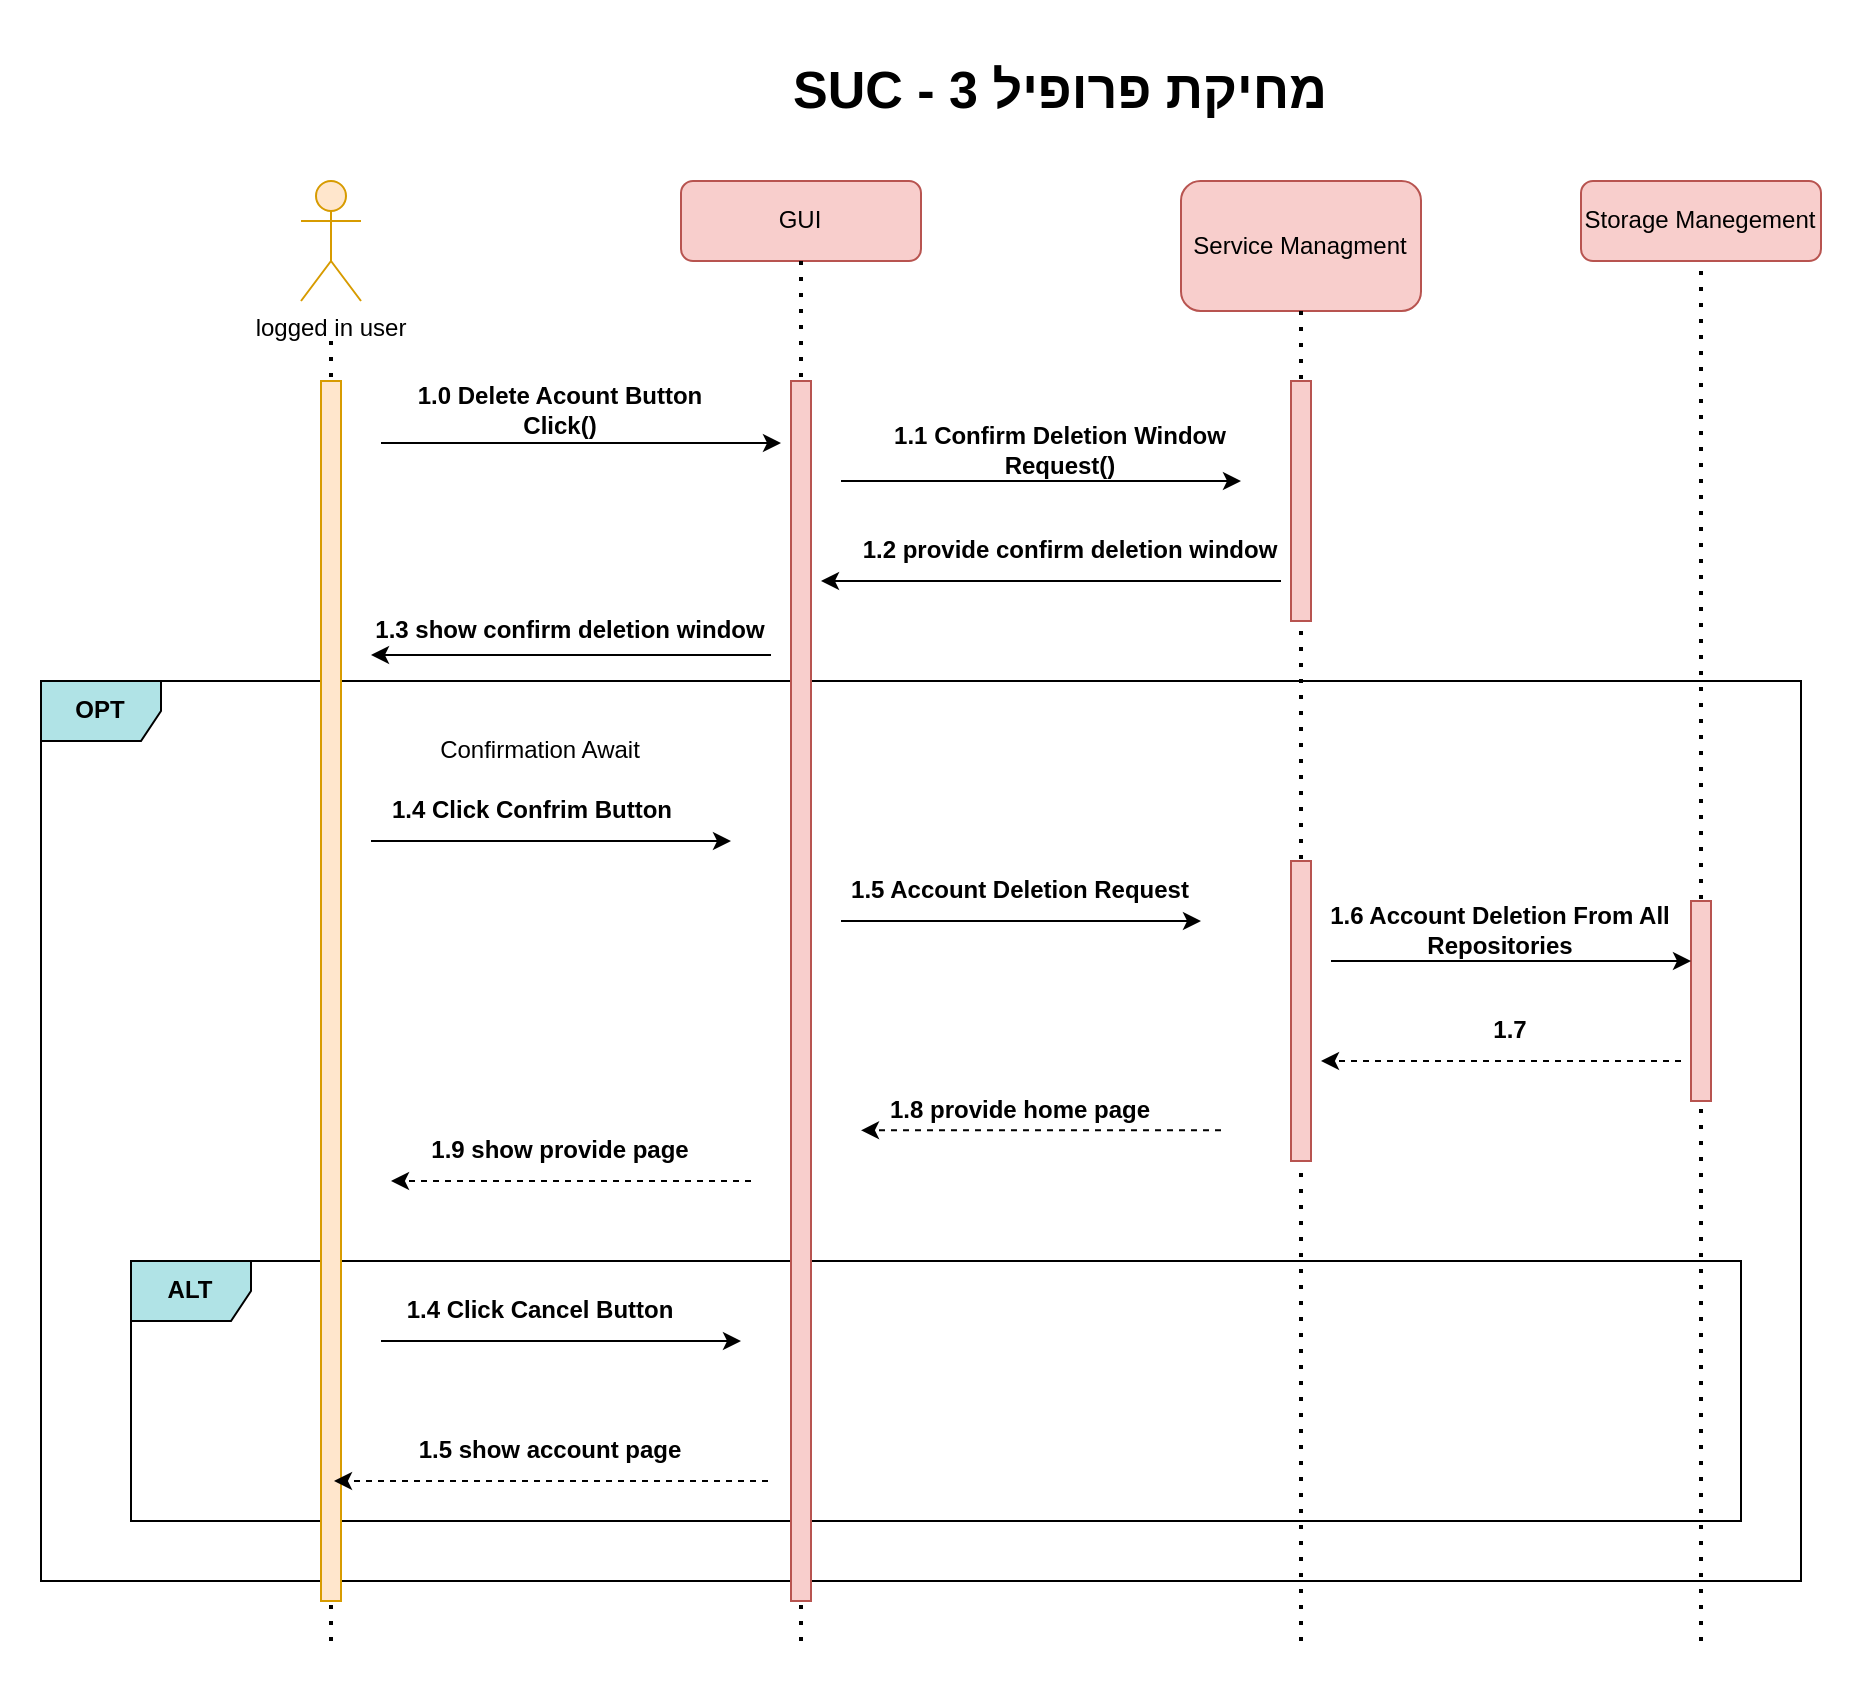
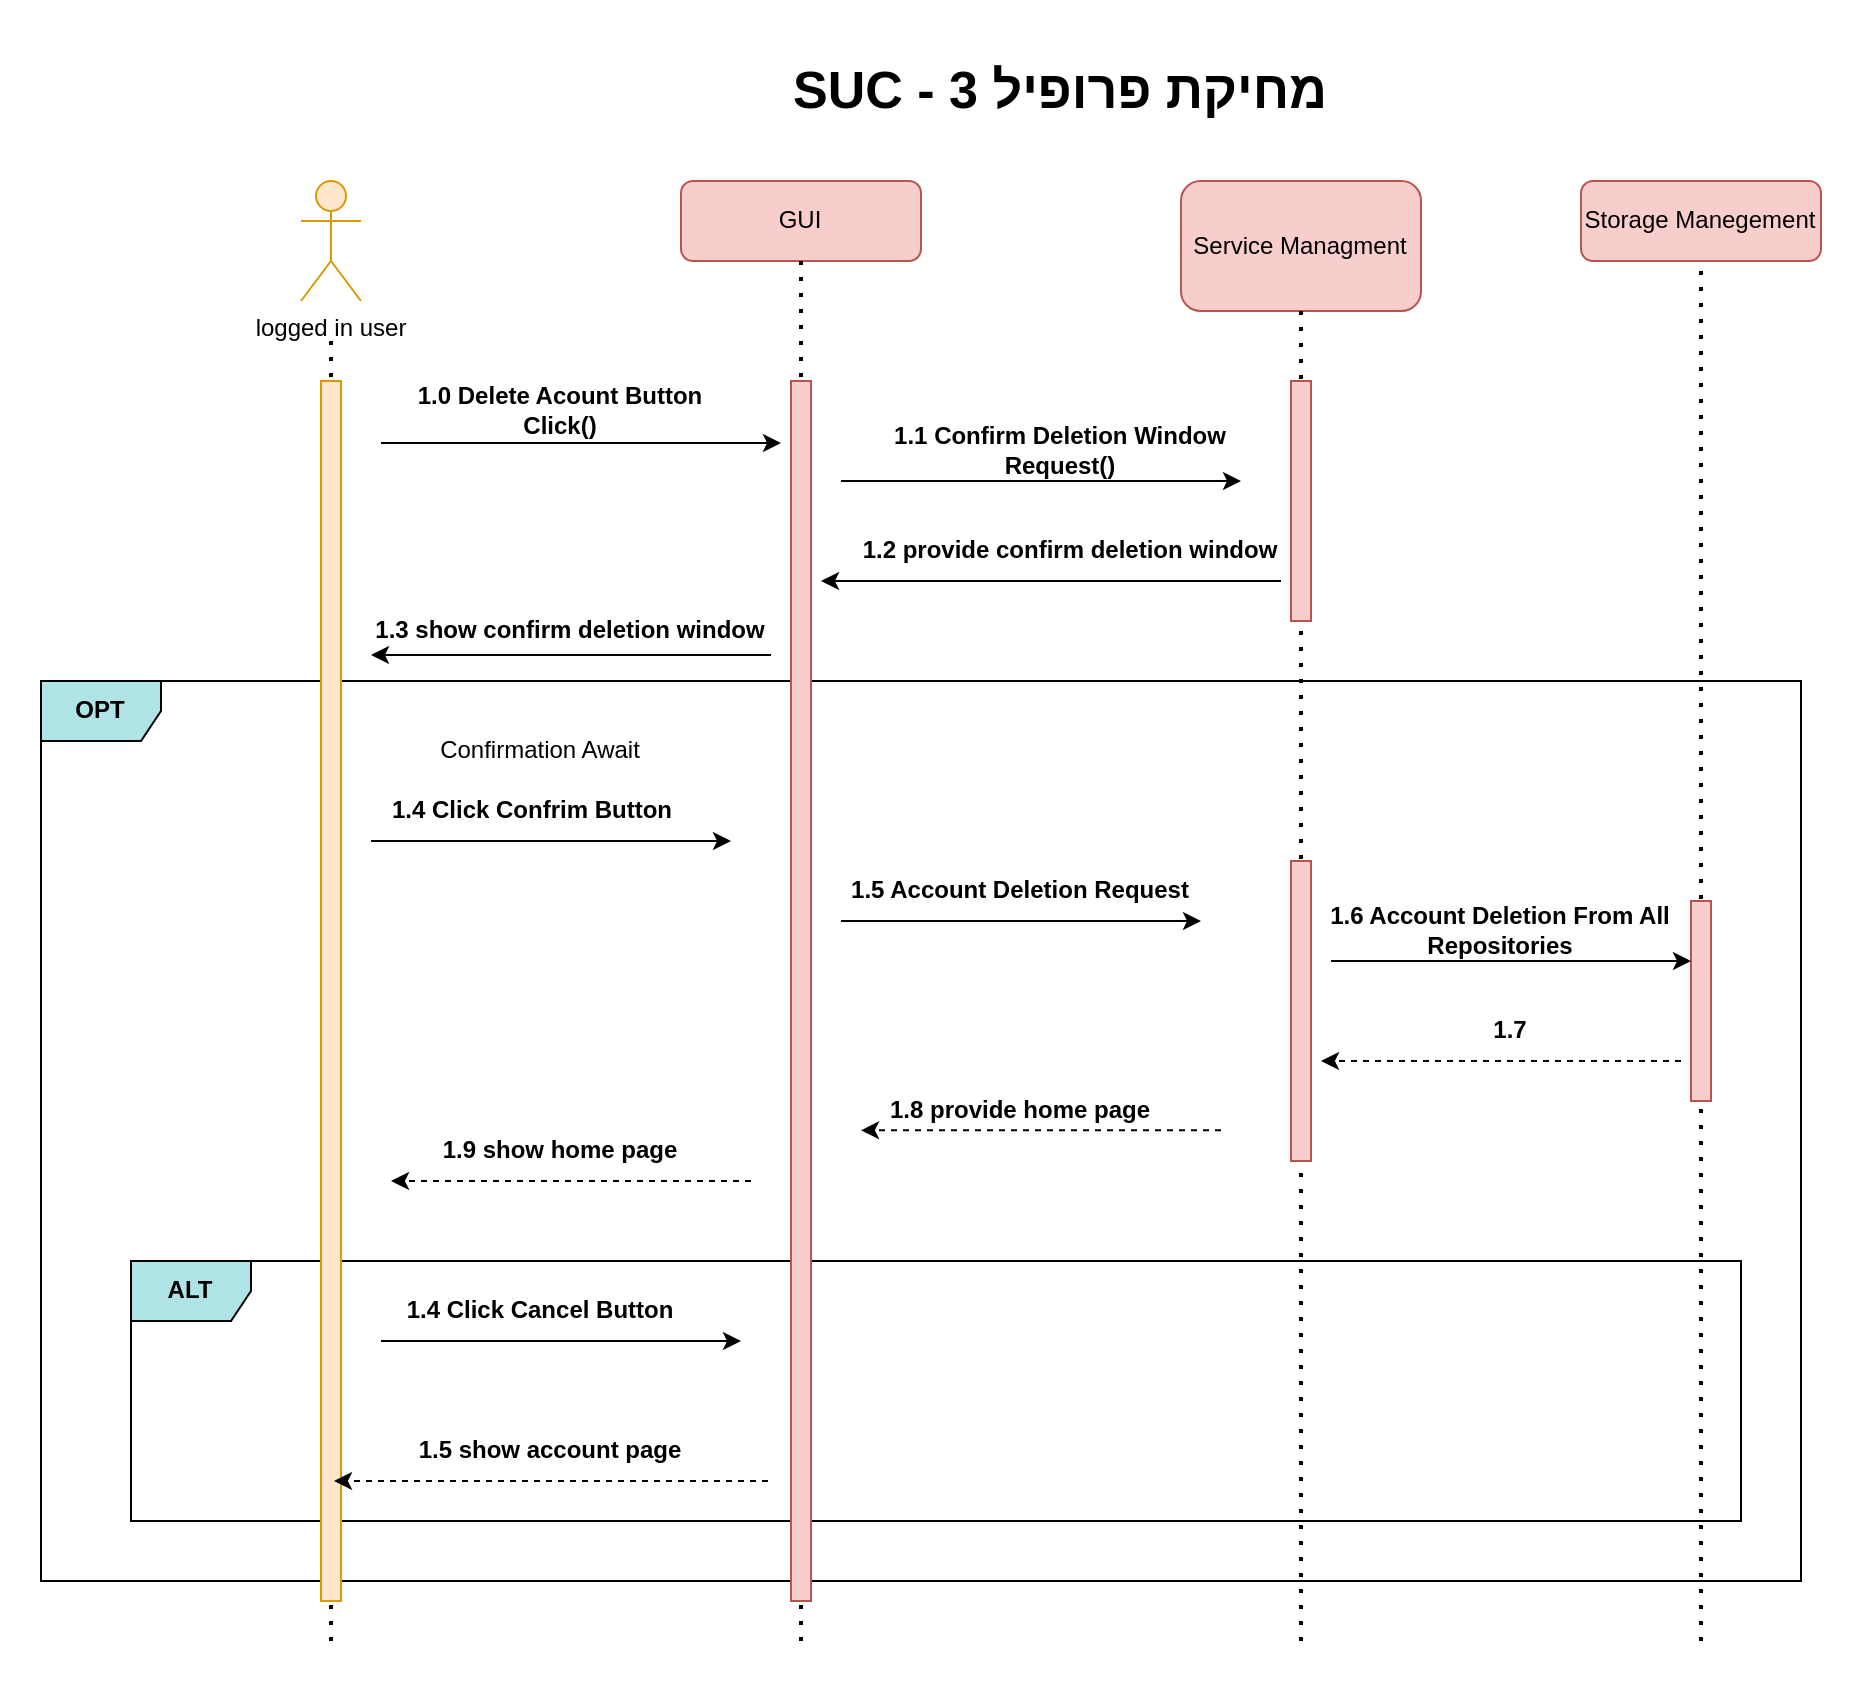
node "1.9 show provide page": label "1.9 show provide page" -> "1.9 show home page"
